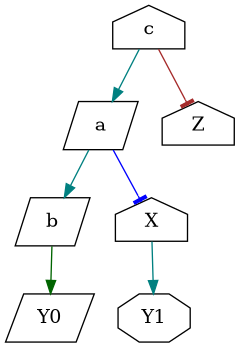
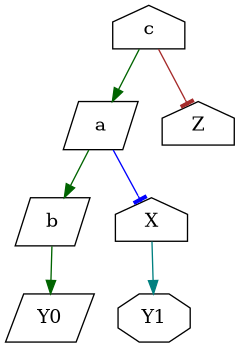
edge "c" -> "a": color teal -> darkgreen
edge "a" -> "b": color teal -> darkgreen
